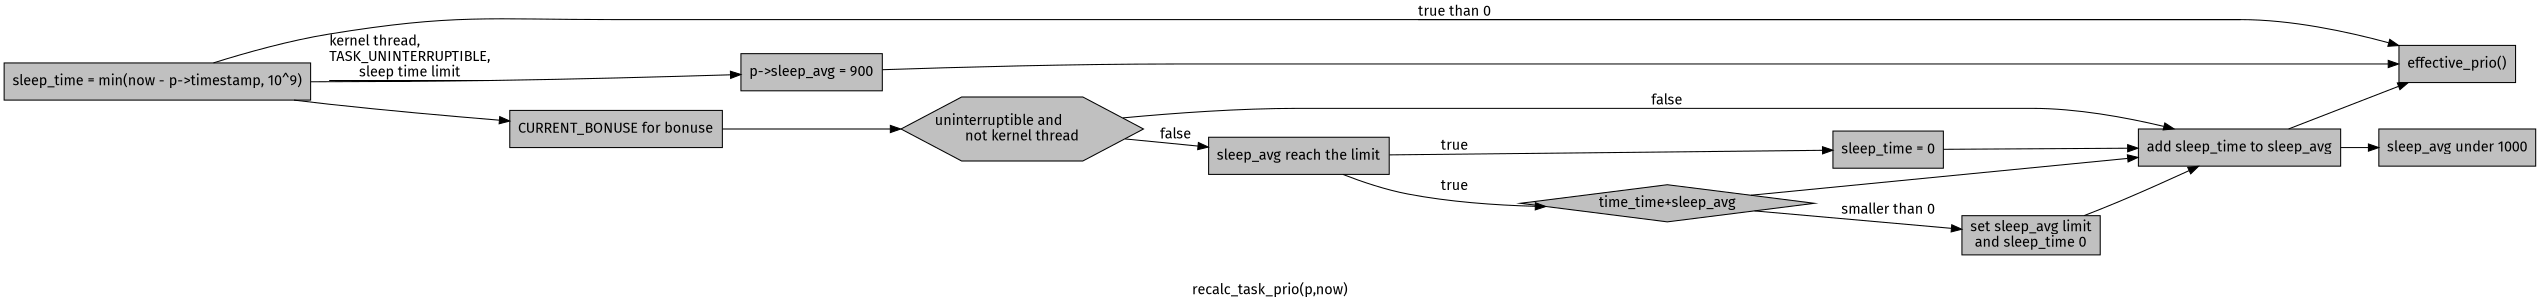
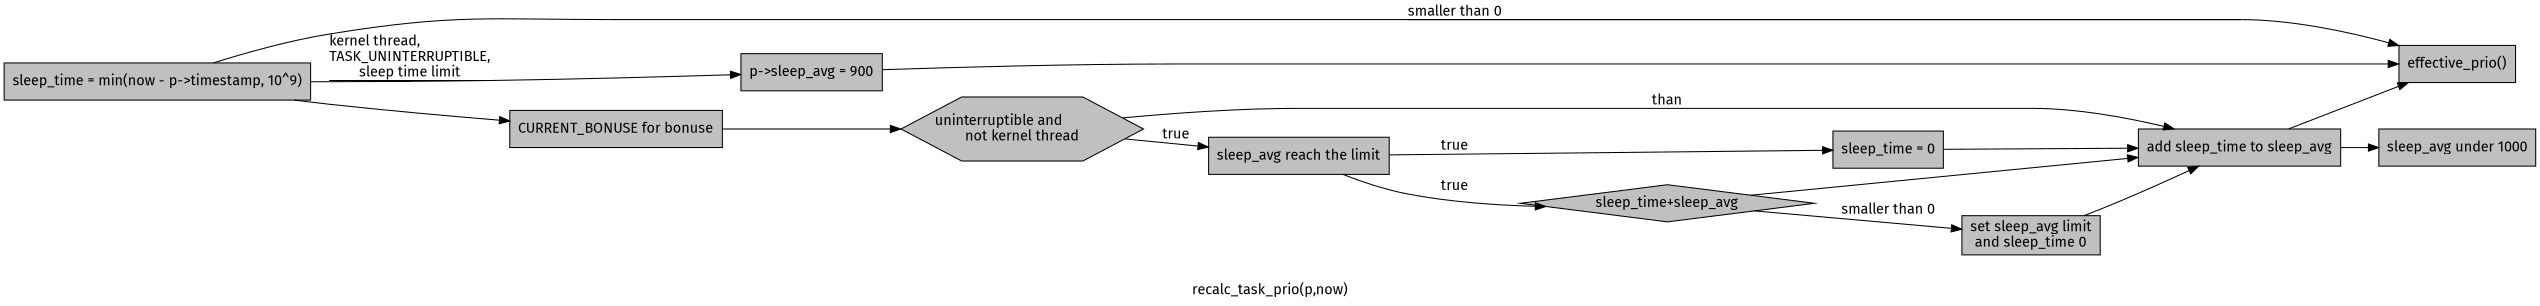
edge "sleep_time = min(now - p->timestamp, 10^9)" -> "effective_prio()": label "true than 0" -> "smaller than 0"
edge "uninterruptible and not kernel thread" -> "add sleep_time to sleep_avg": label "false" -> "than"
edge "uninterruptible and not kernel thread" -> "sleep_avg reach the limit": label "false" -> "true"
node "time_time+sleep_avg": label "time_time+sleep_avg" -> "sleep_time+sleep_avg"
